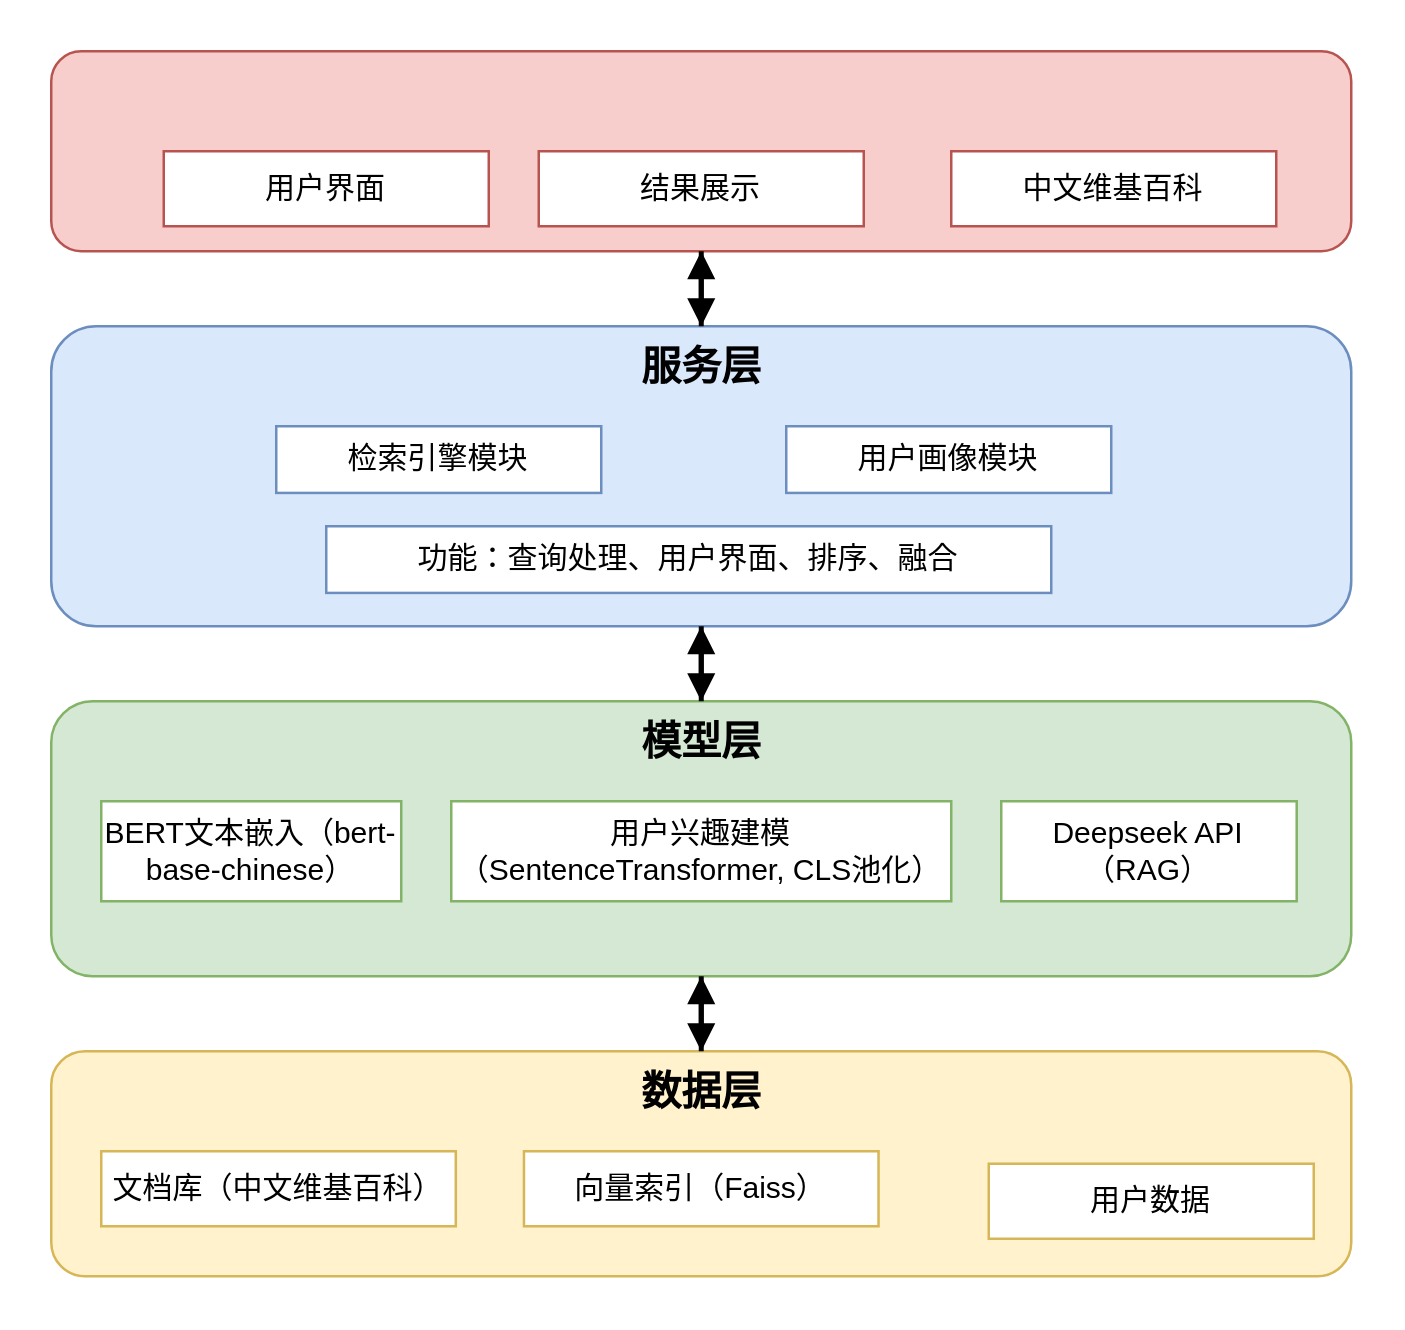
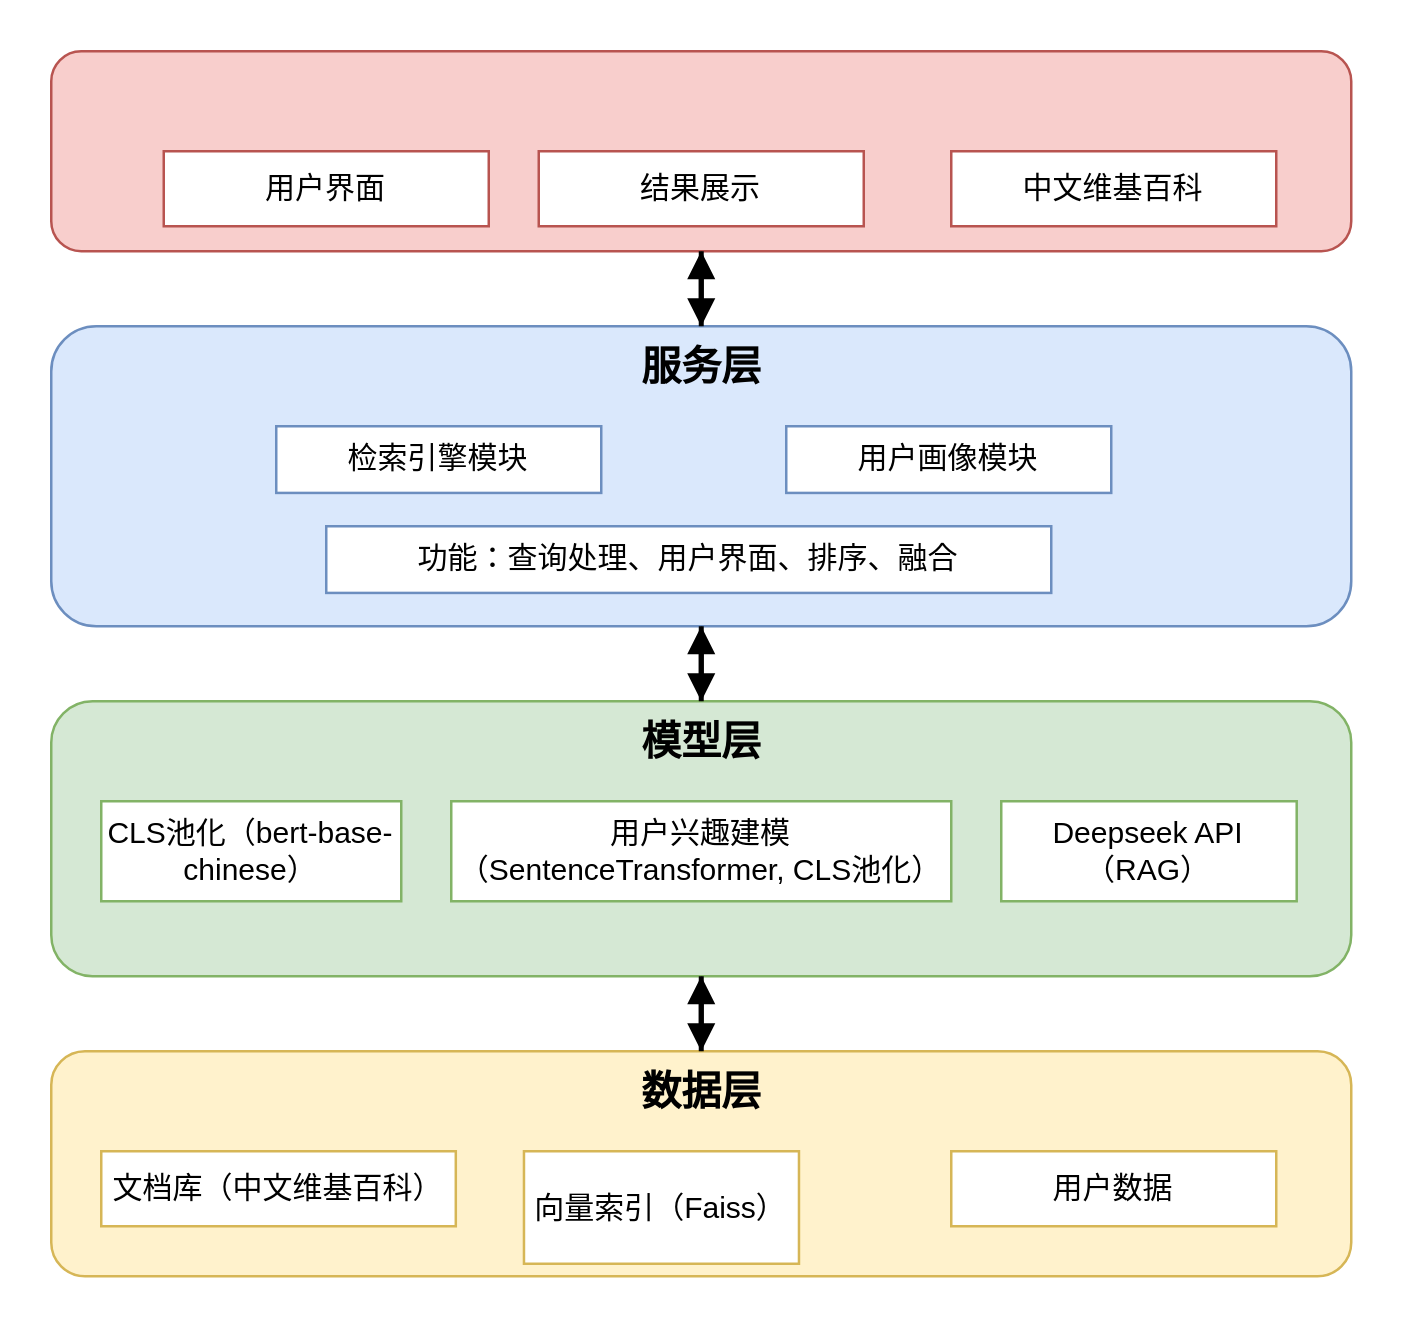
node "BERT文本嵌入（bert-base-chinese）": label "BERT文本嵌入（bert-base-chinese）" -> "CLS池化（bert-base-chinese）"
node "向量索引（Faiss）": size 355x75 -> 275x113
node "用户数据": moved (1151, 1201) -> (1114, 1189)
